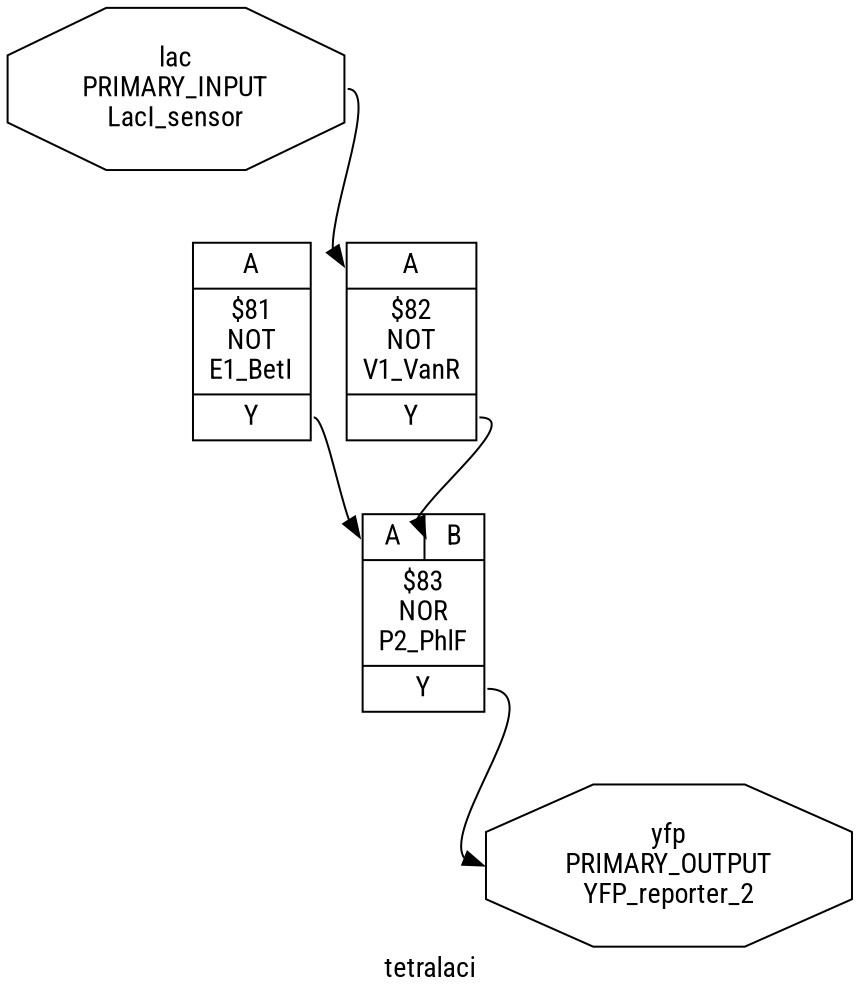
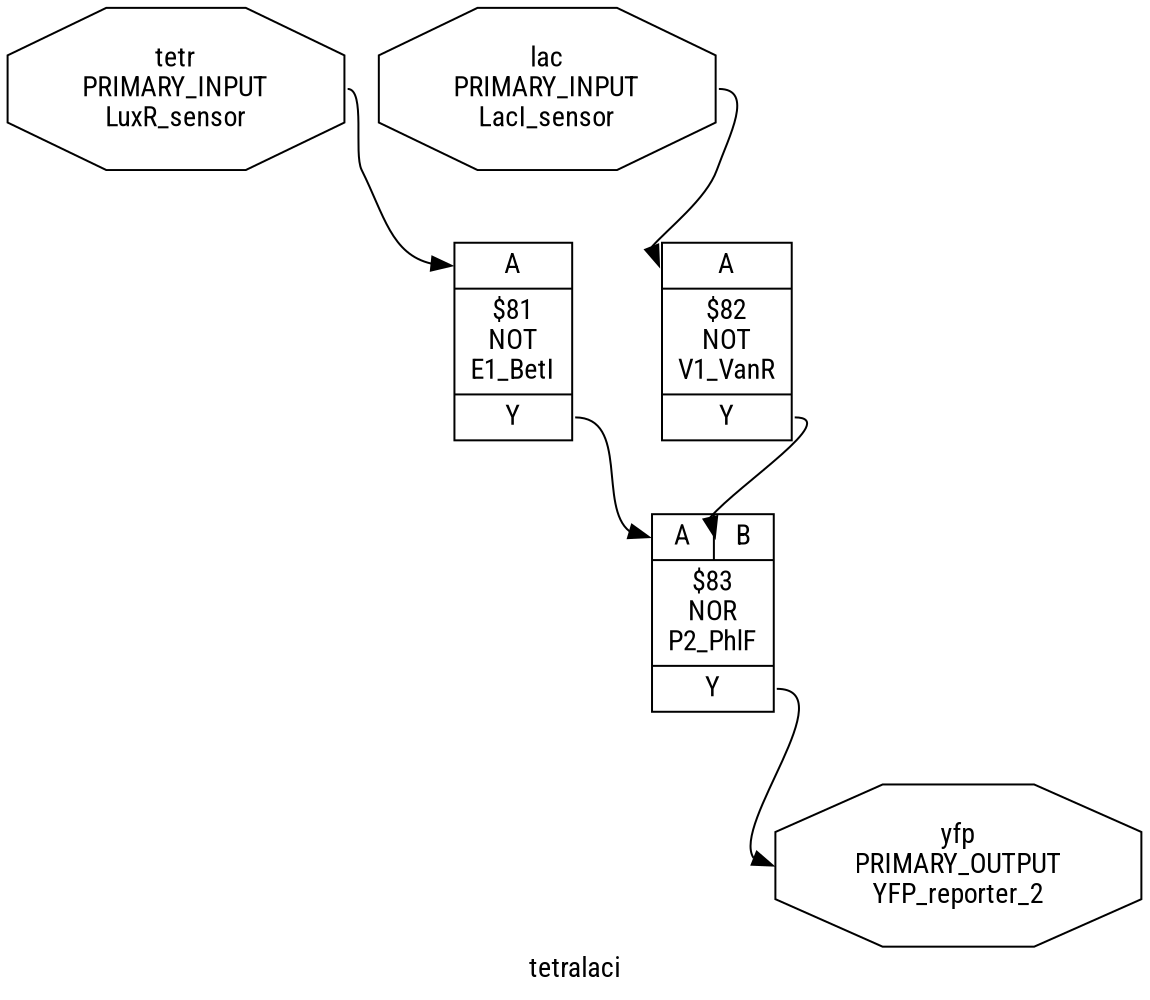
node "tetr PRIMARY_INPUT LuxR_sensor": added
